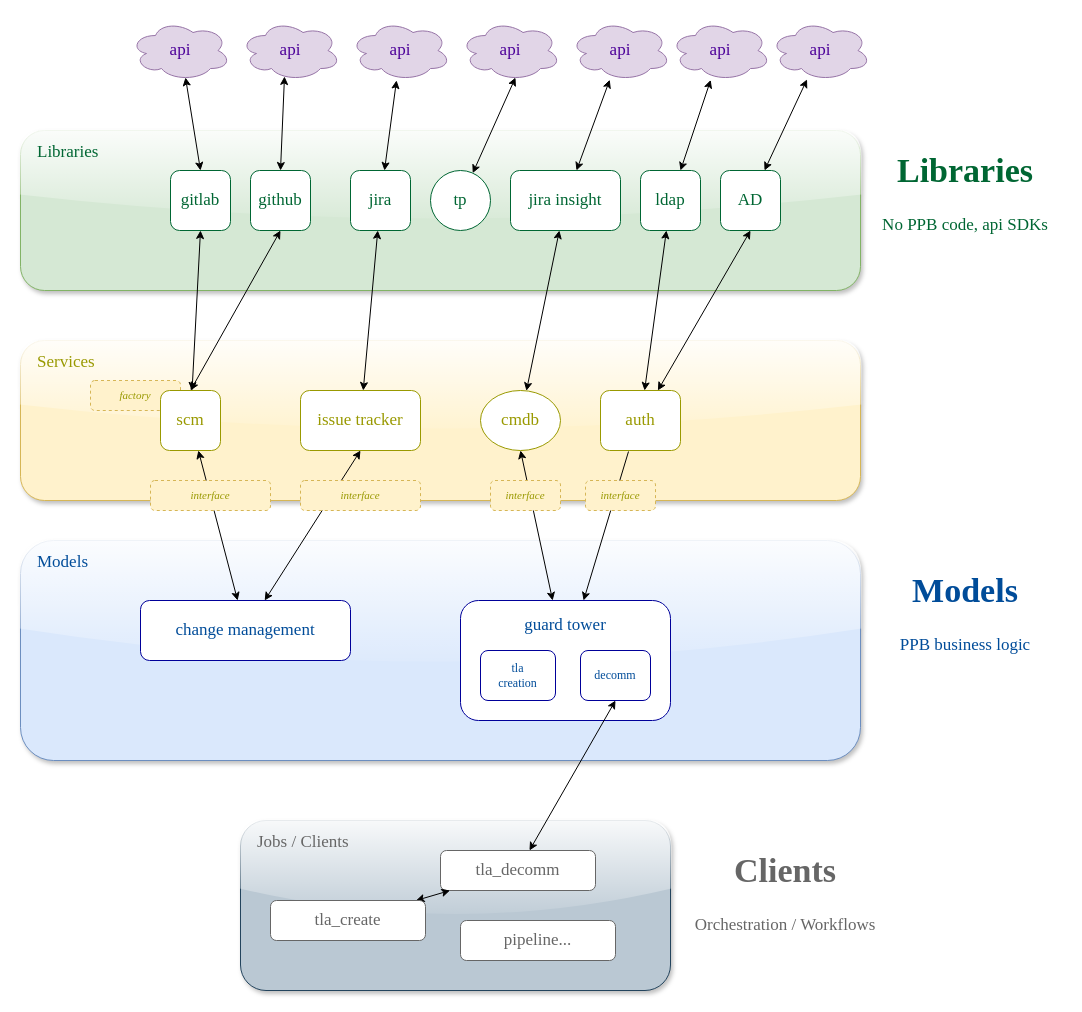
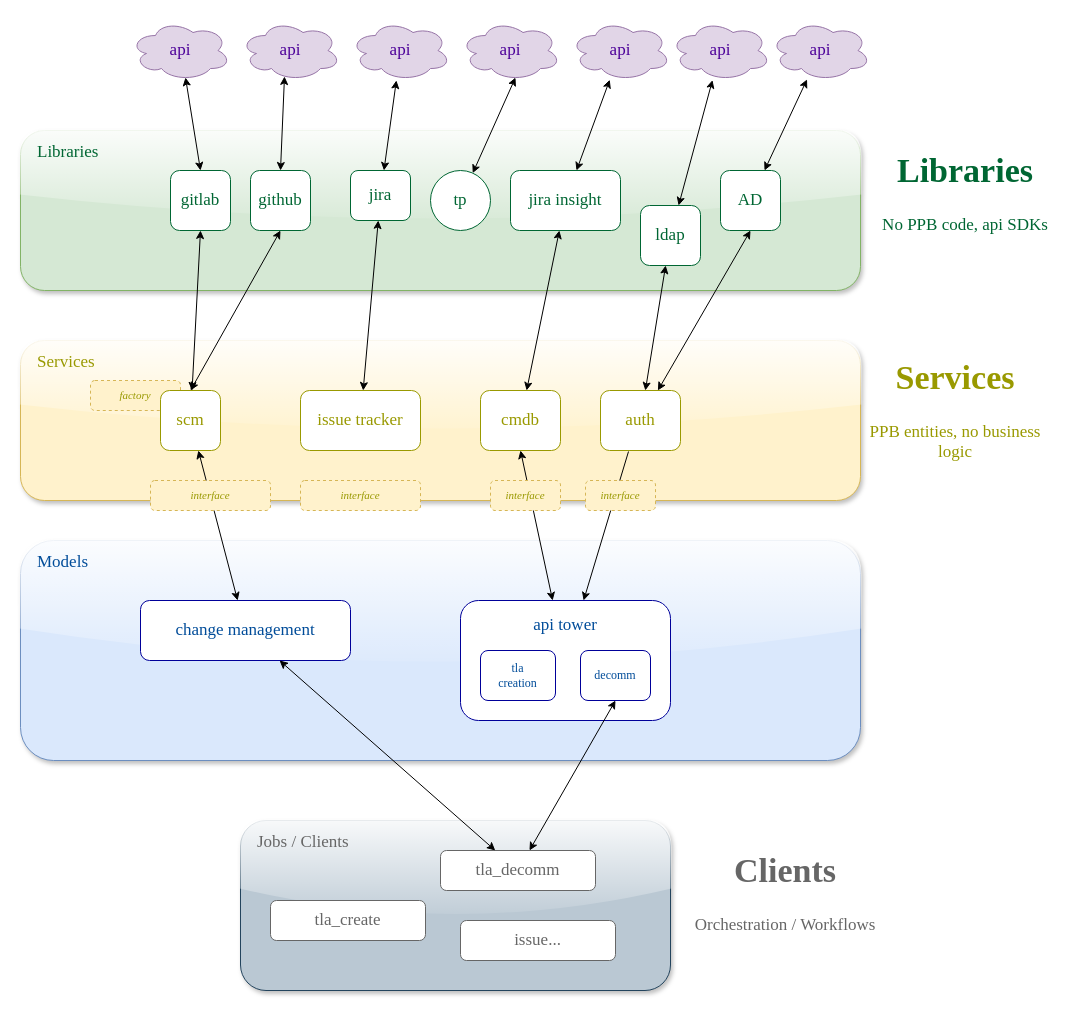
node "jira": size 60x60 -> 60x50
node "ldap": moved (671, 201) -> (671, 236)
node "ServicesPPB entities, no business logic": added
node "cmdb": shape ellipse -> rounded rectangle
edge "issue tracker" -- "change management": removed
node "ModelsPPB business logic": removed
node "guard tower": label "guard tower" -> "api tower"
edge "tla_decomm" -- "tla_create": now "tla_decomm" -- "change management"
node "pipeline...": label "pipeline..." -> "issue..."
